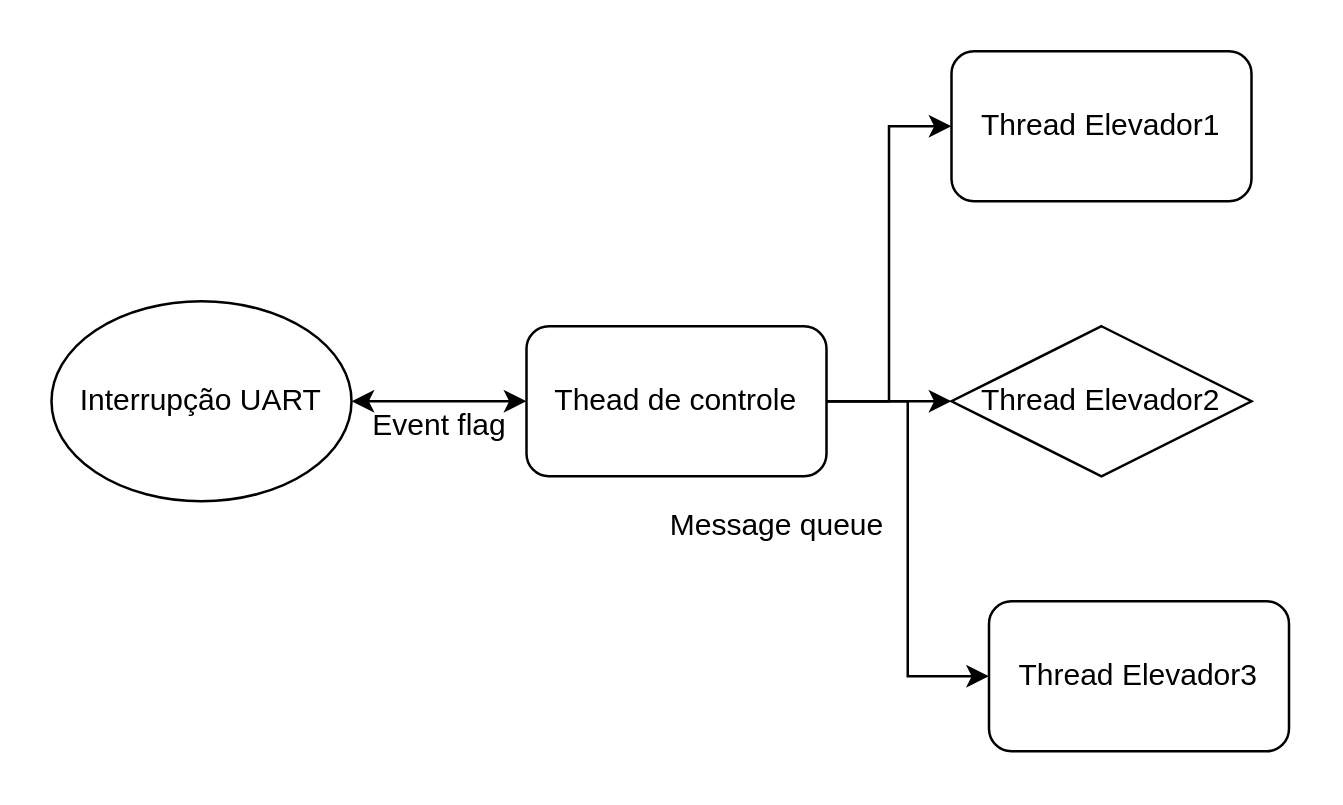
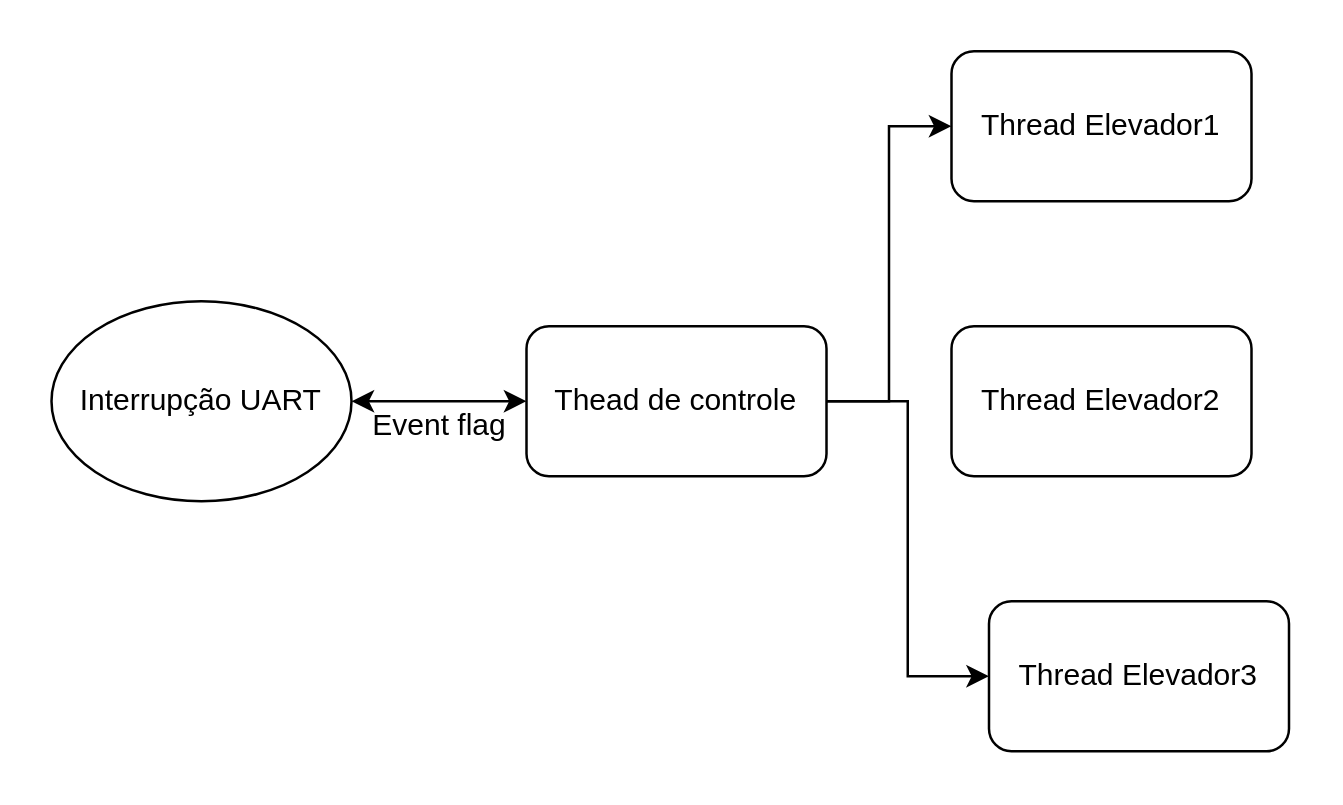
edge "Thead de controle" -> "Thread Elevador2": removed
node "Thread Elevador2": shape diamond -> rounded rectangle
node "Message queue": removed
